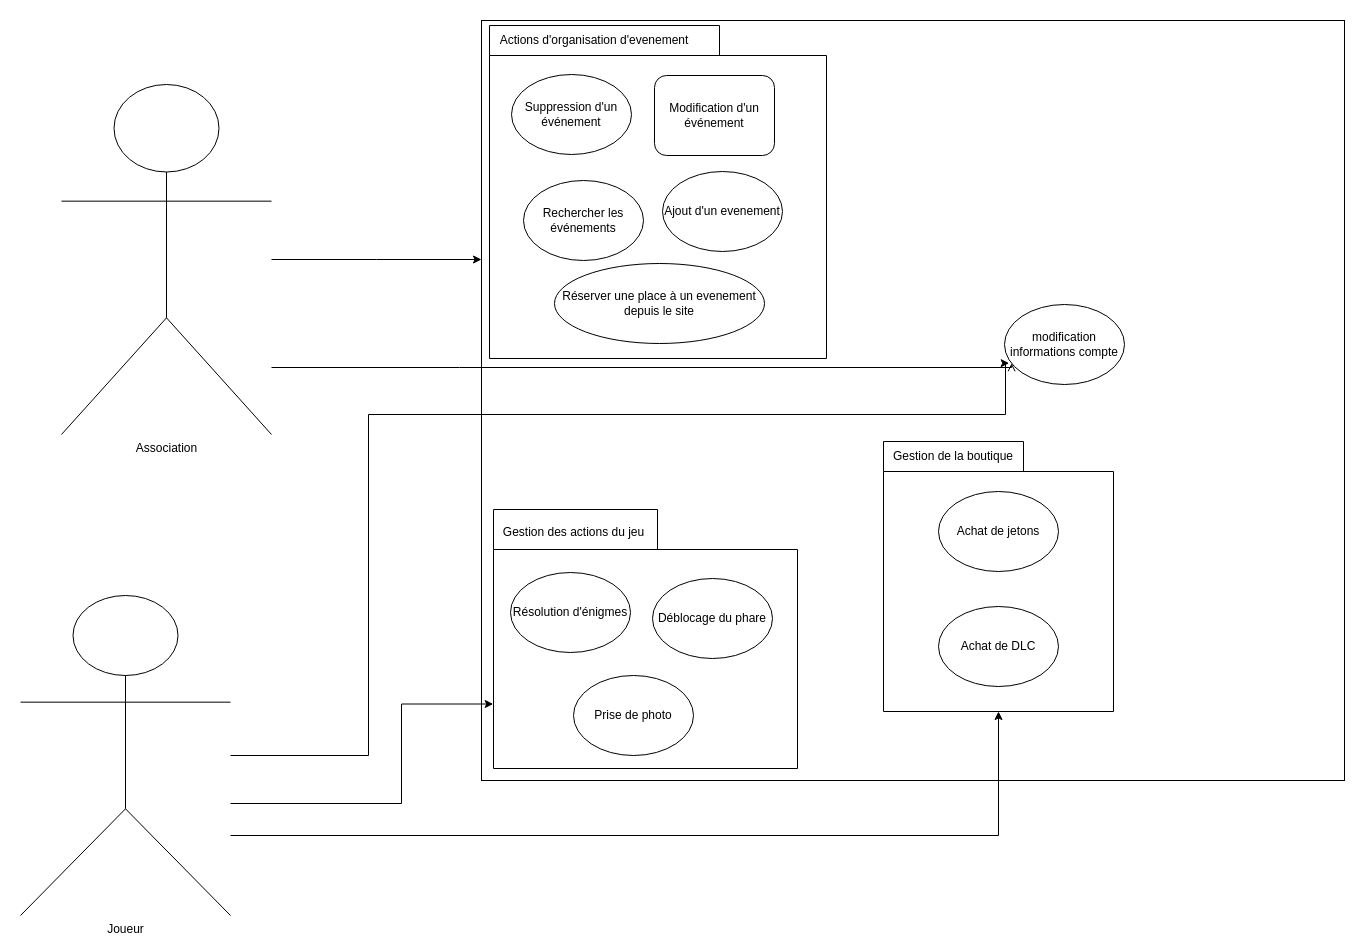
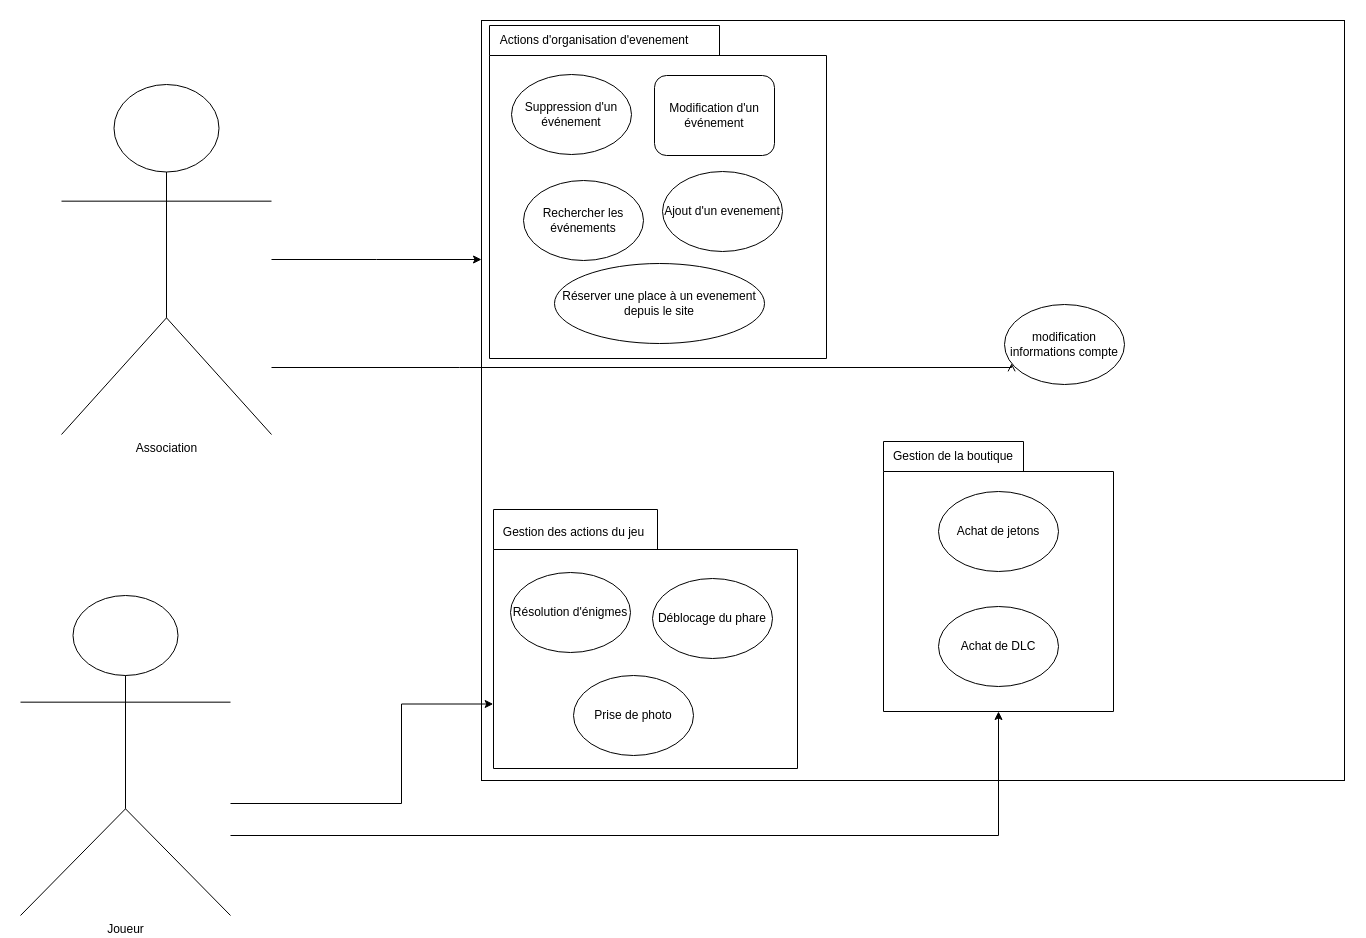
edge "Joueur" -> "modification informations compte": removed
